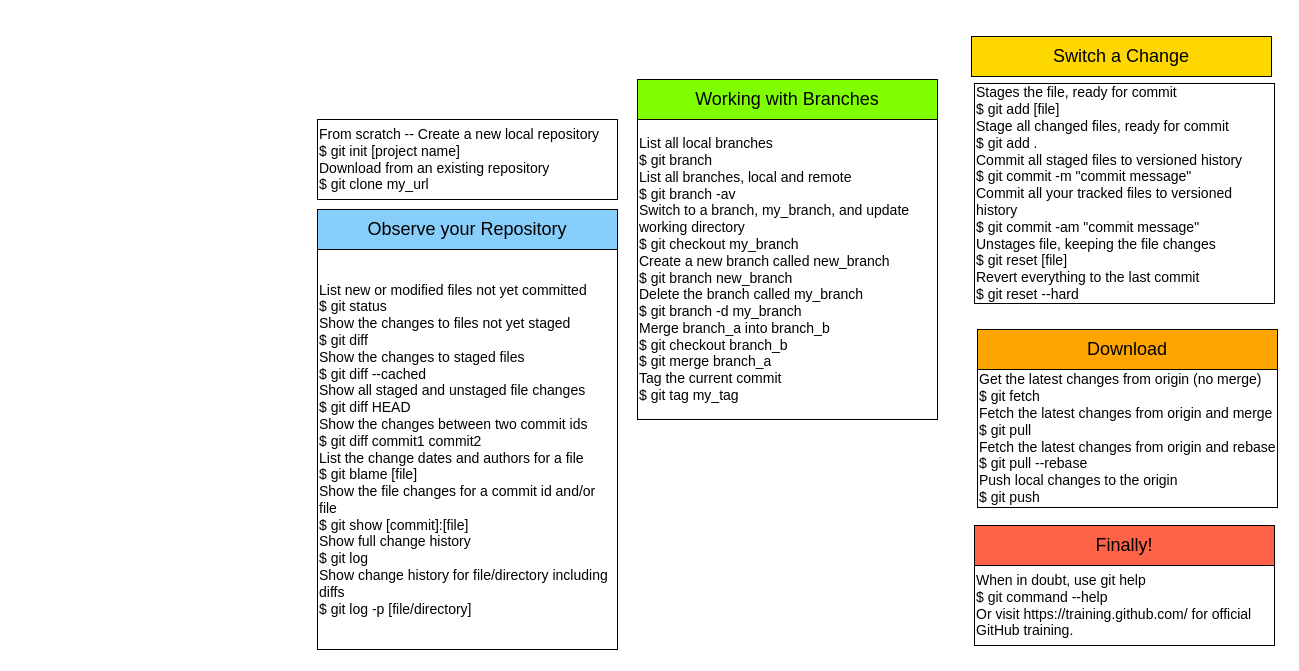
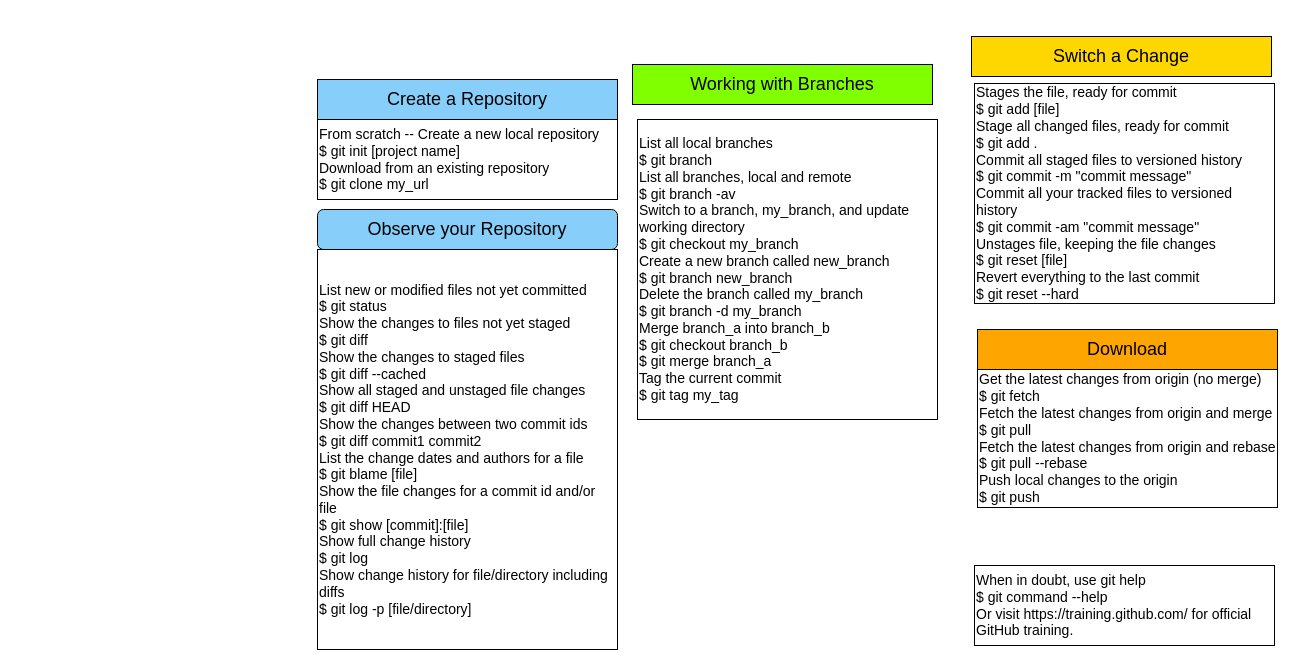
node "Create a Repository": added
node "Working with Branches": moved (788, 100) -> (783, 85)
node "Observe your Repository": shape rectangle -> rounded rectangle
node "Finally!": removed
